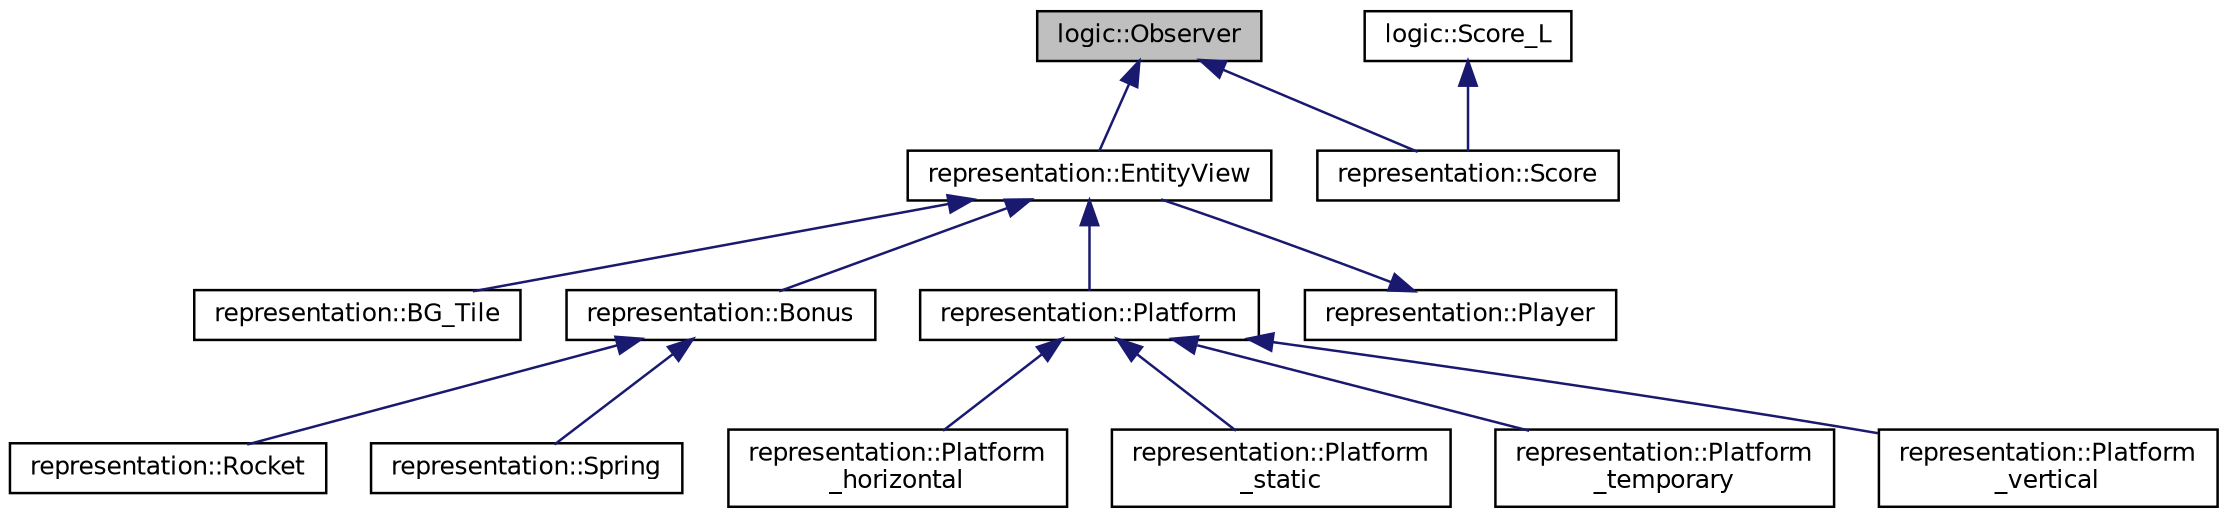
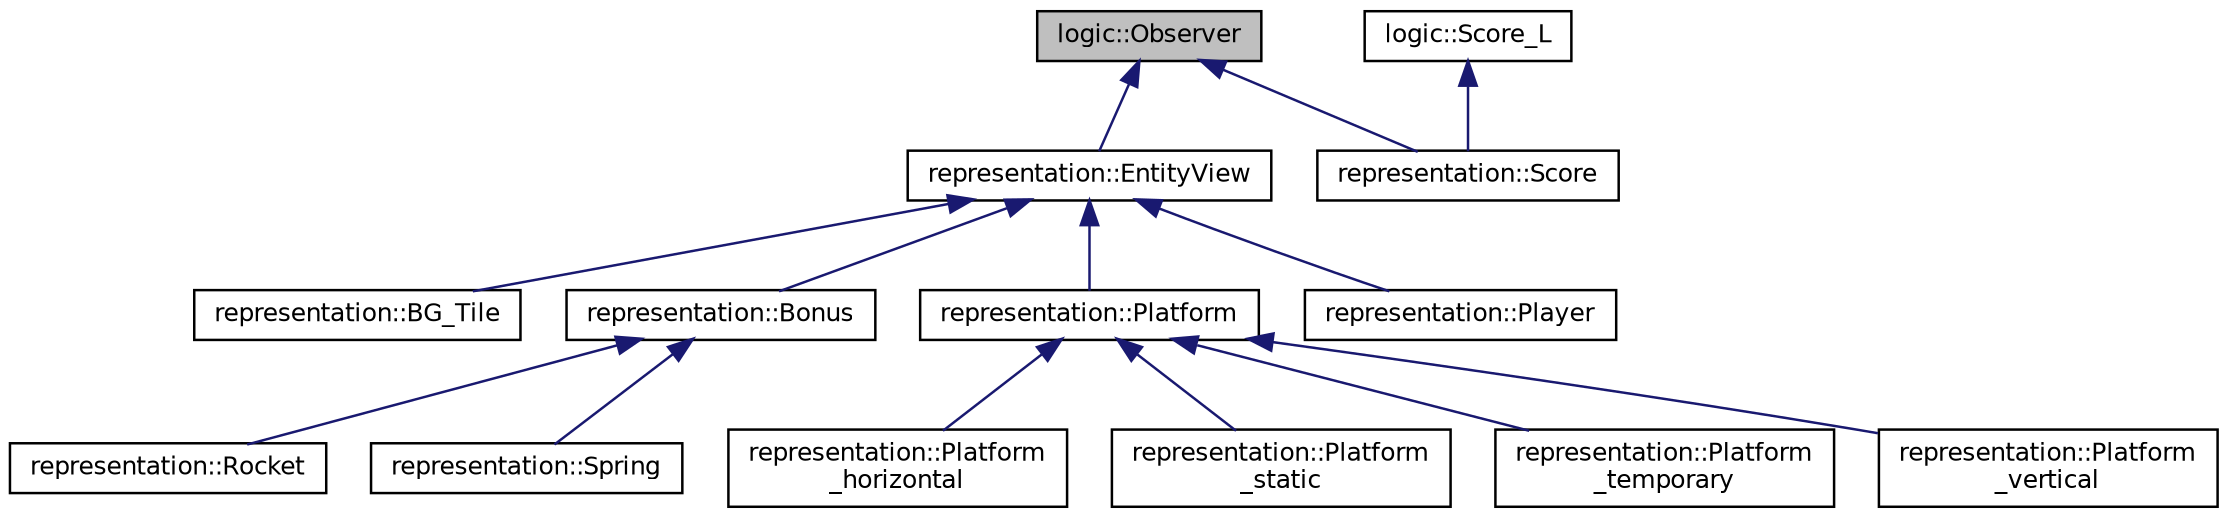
edge "representation::EntityView" -> "representation::Player": reversed
